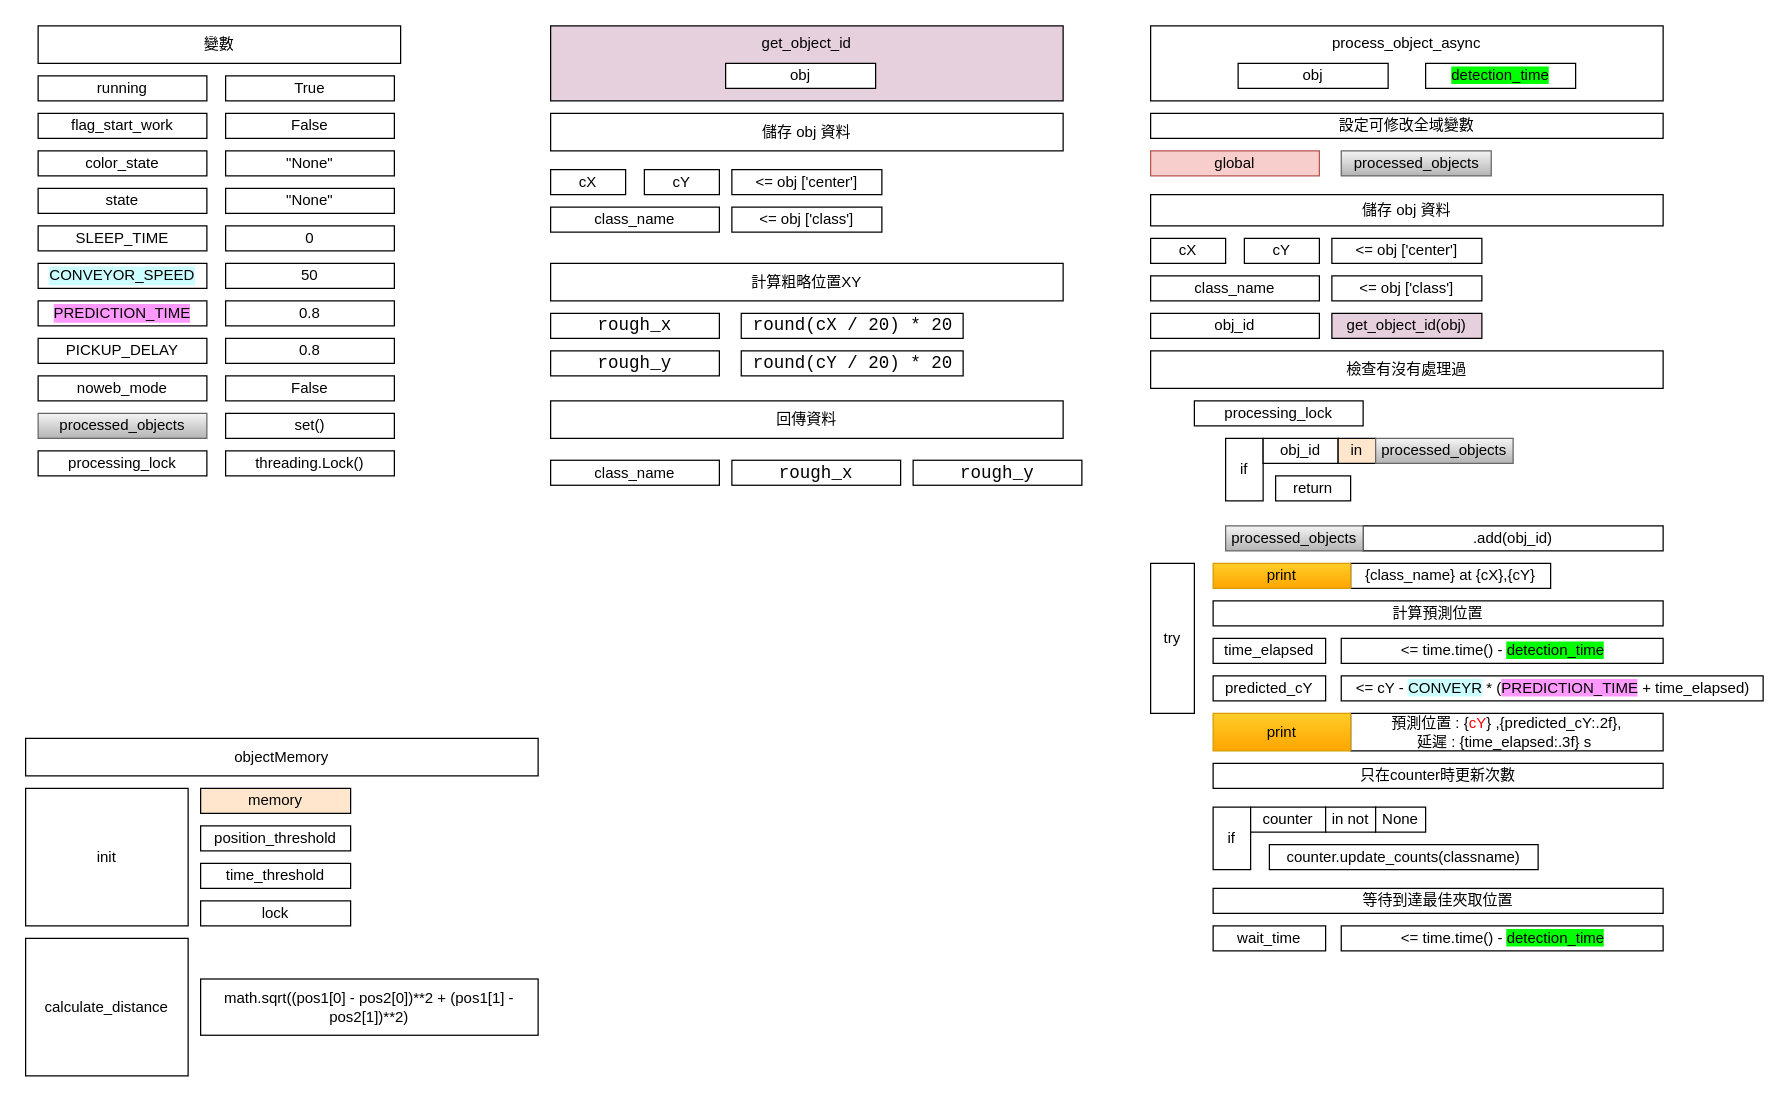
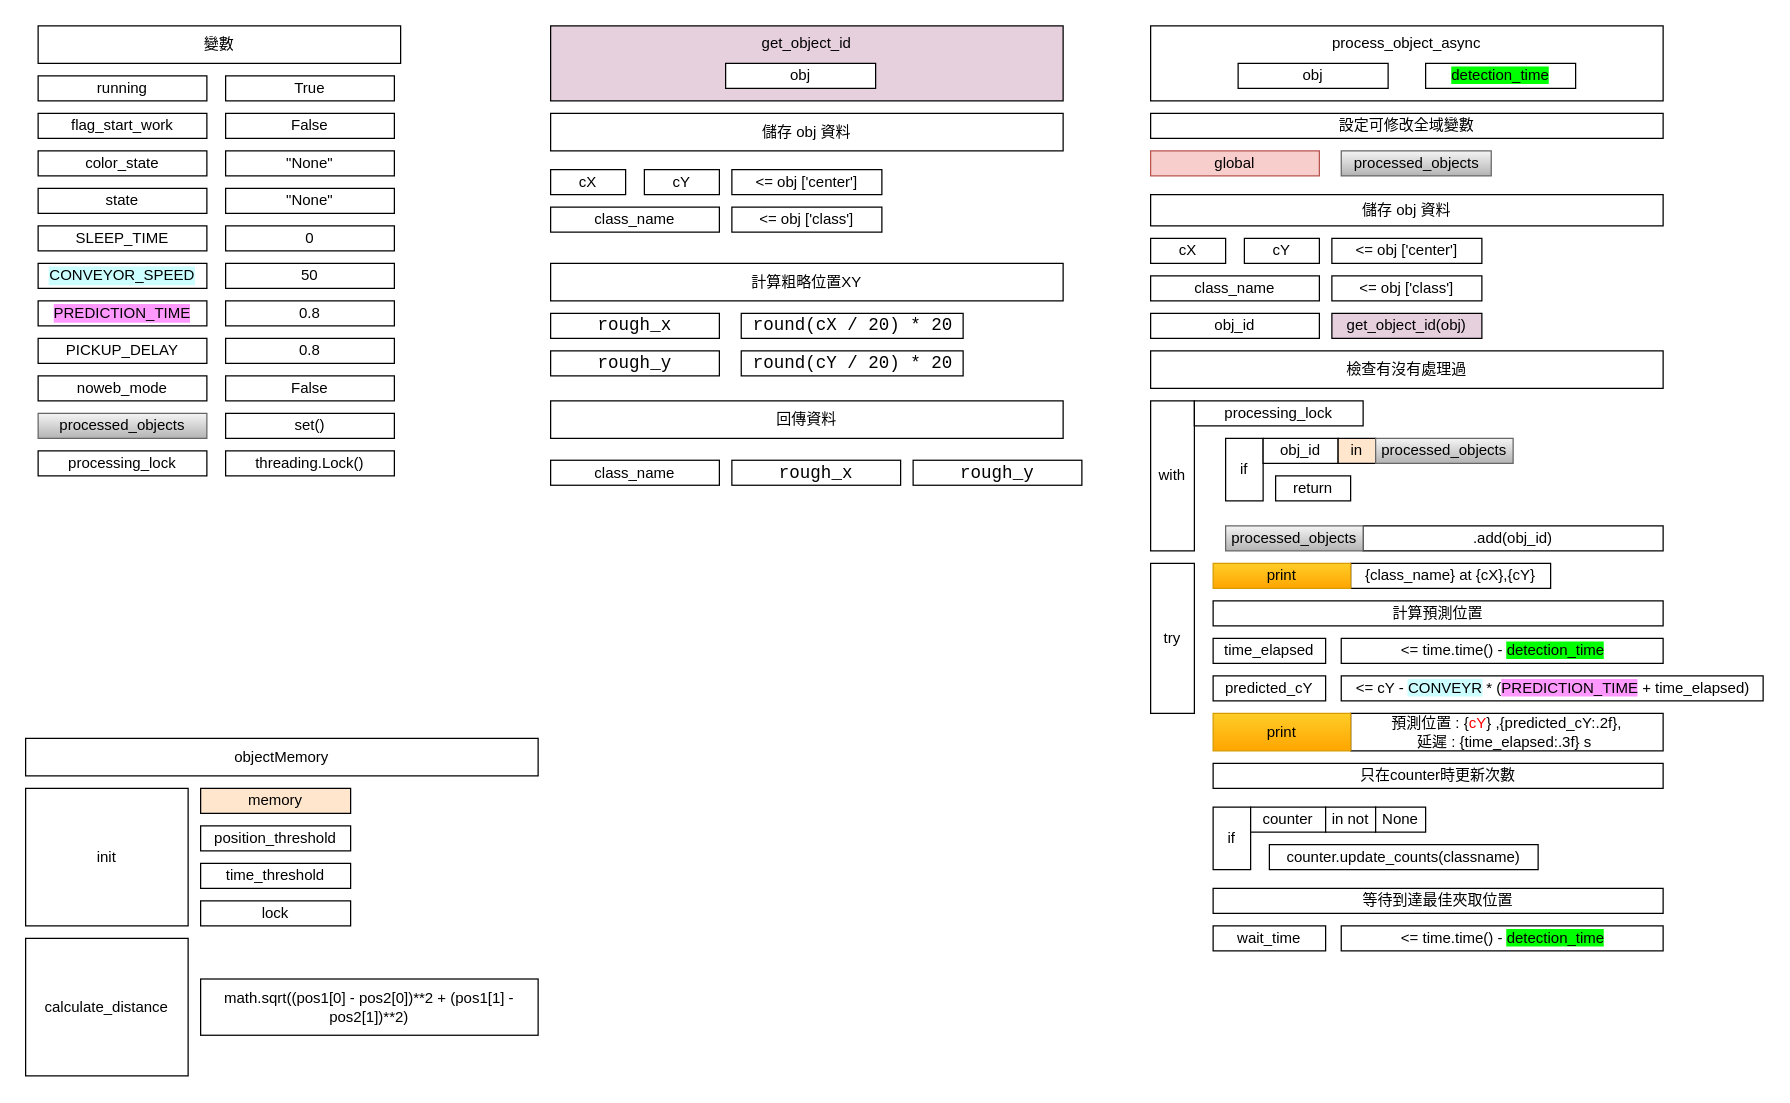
node "with": added
